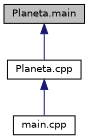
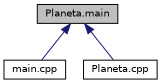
edge "main.cpp" -> "Planeta.cpp": now "main.cpp" -> "Planeta.main"
